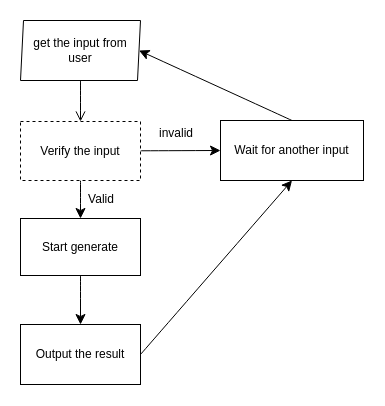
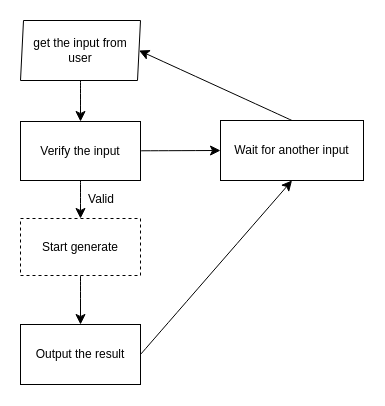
edge "get the input from user" -> "Verify the input": arrowhead open -> classic
node "invalid": removed
node "Verify the input": style dashed -> solid
node "Start generate": style solid -> dashed
